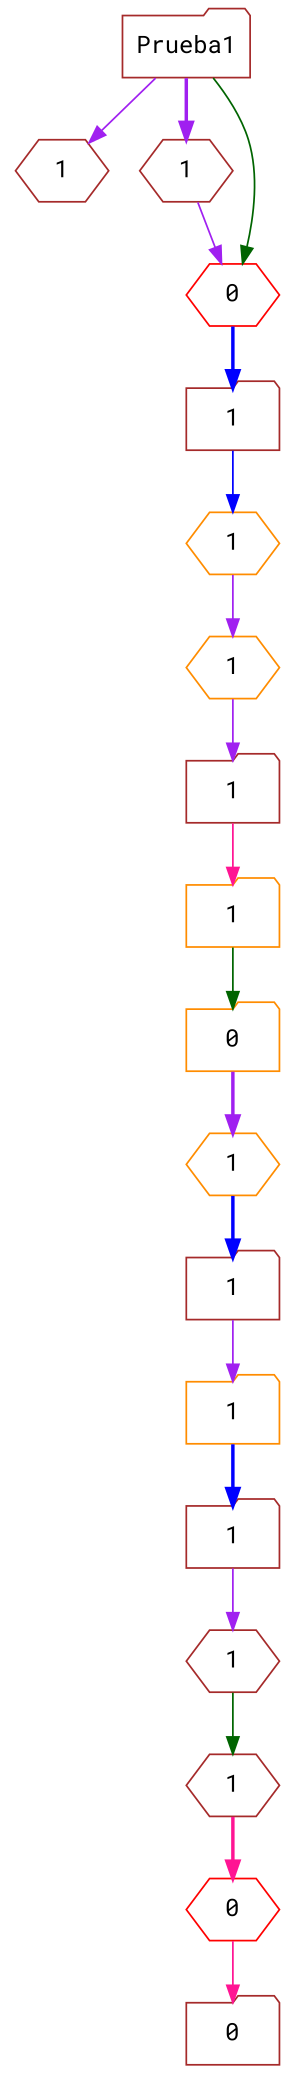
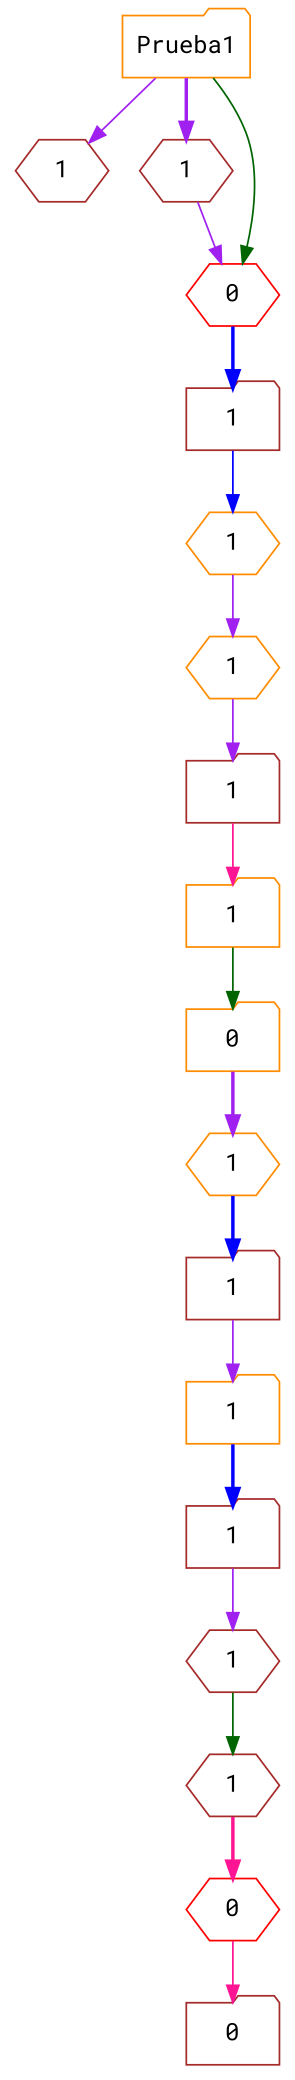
node "Prueba1": color brown -> darkorange
